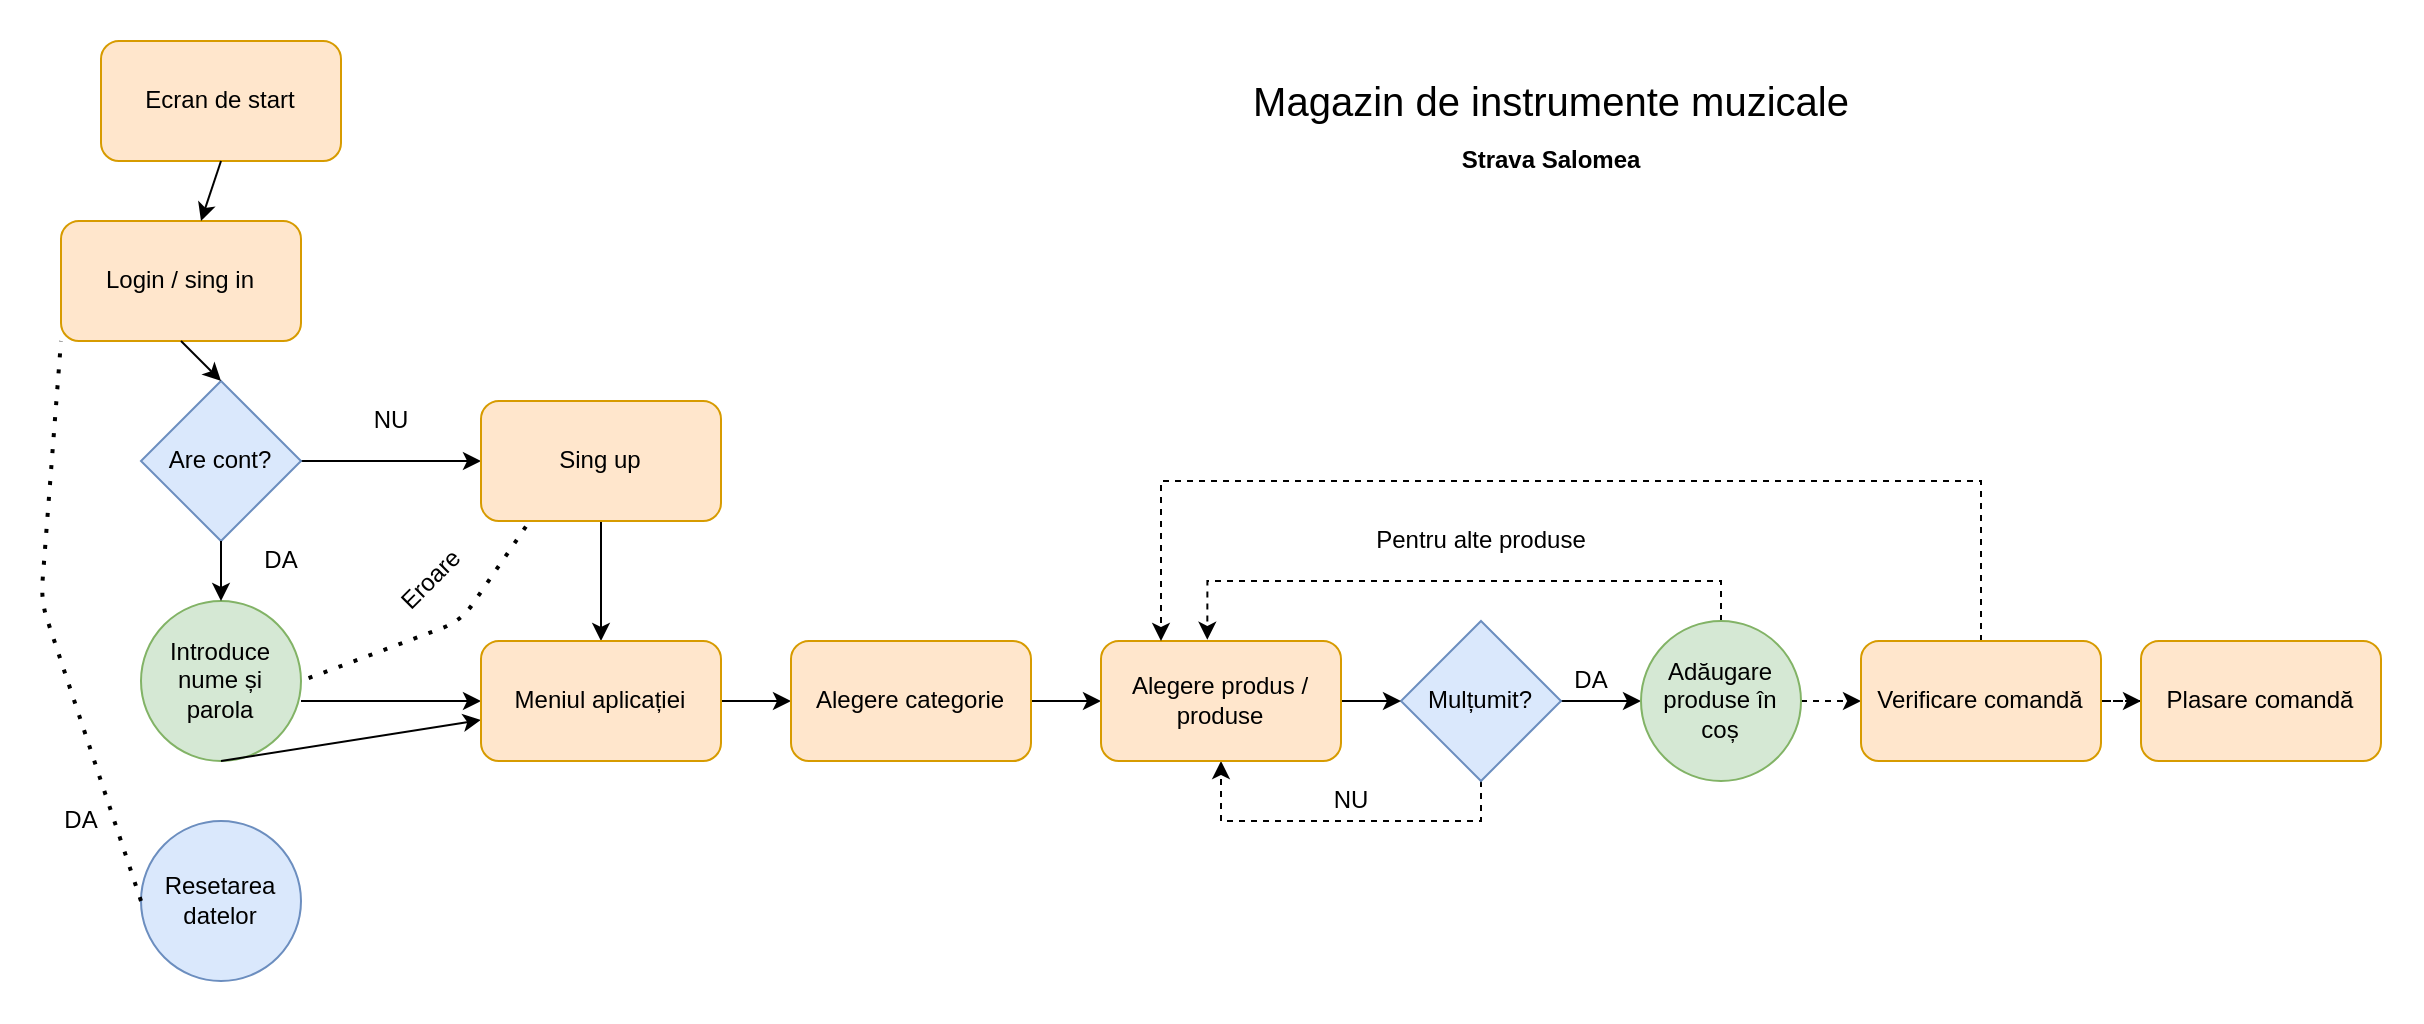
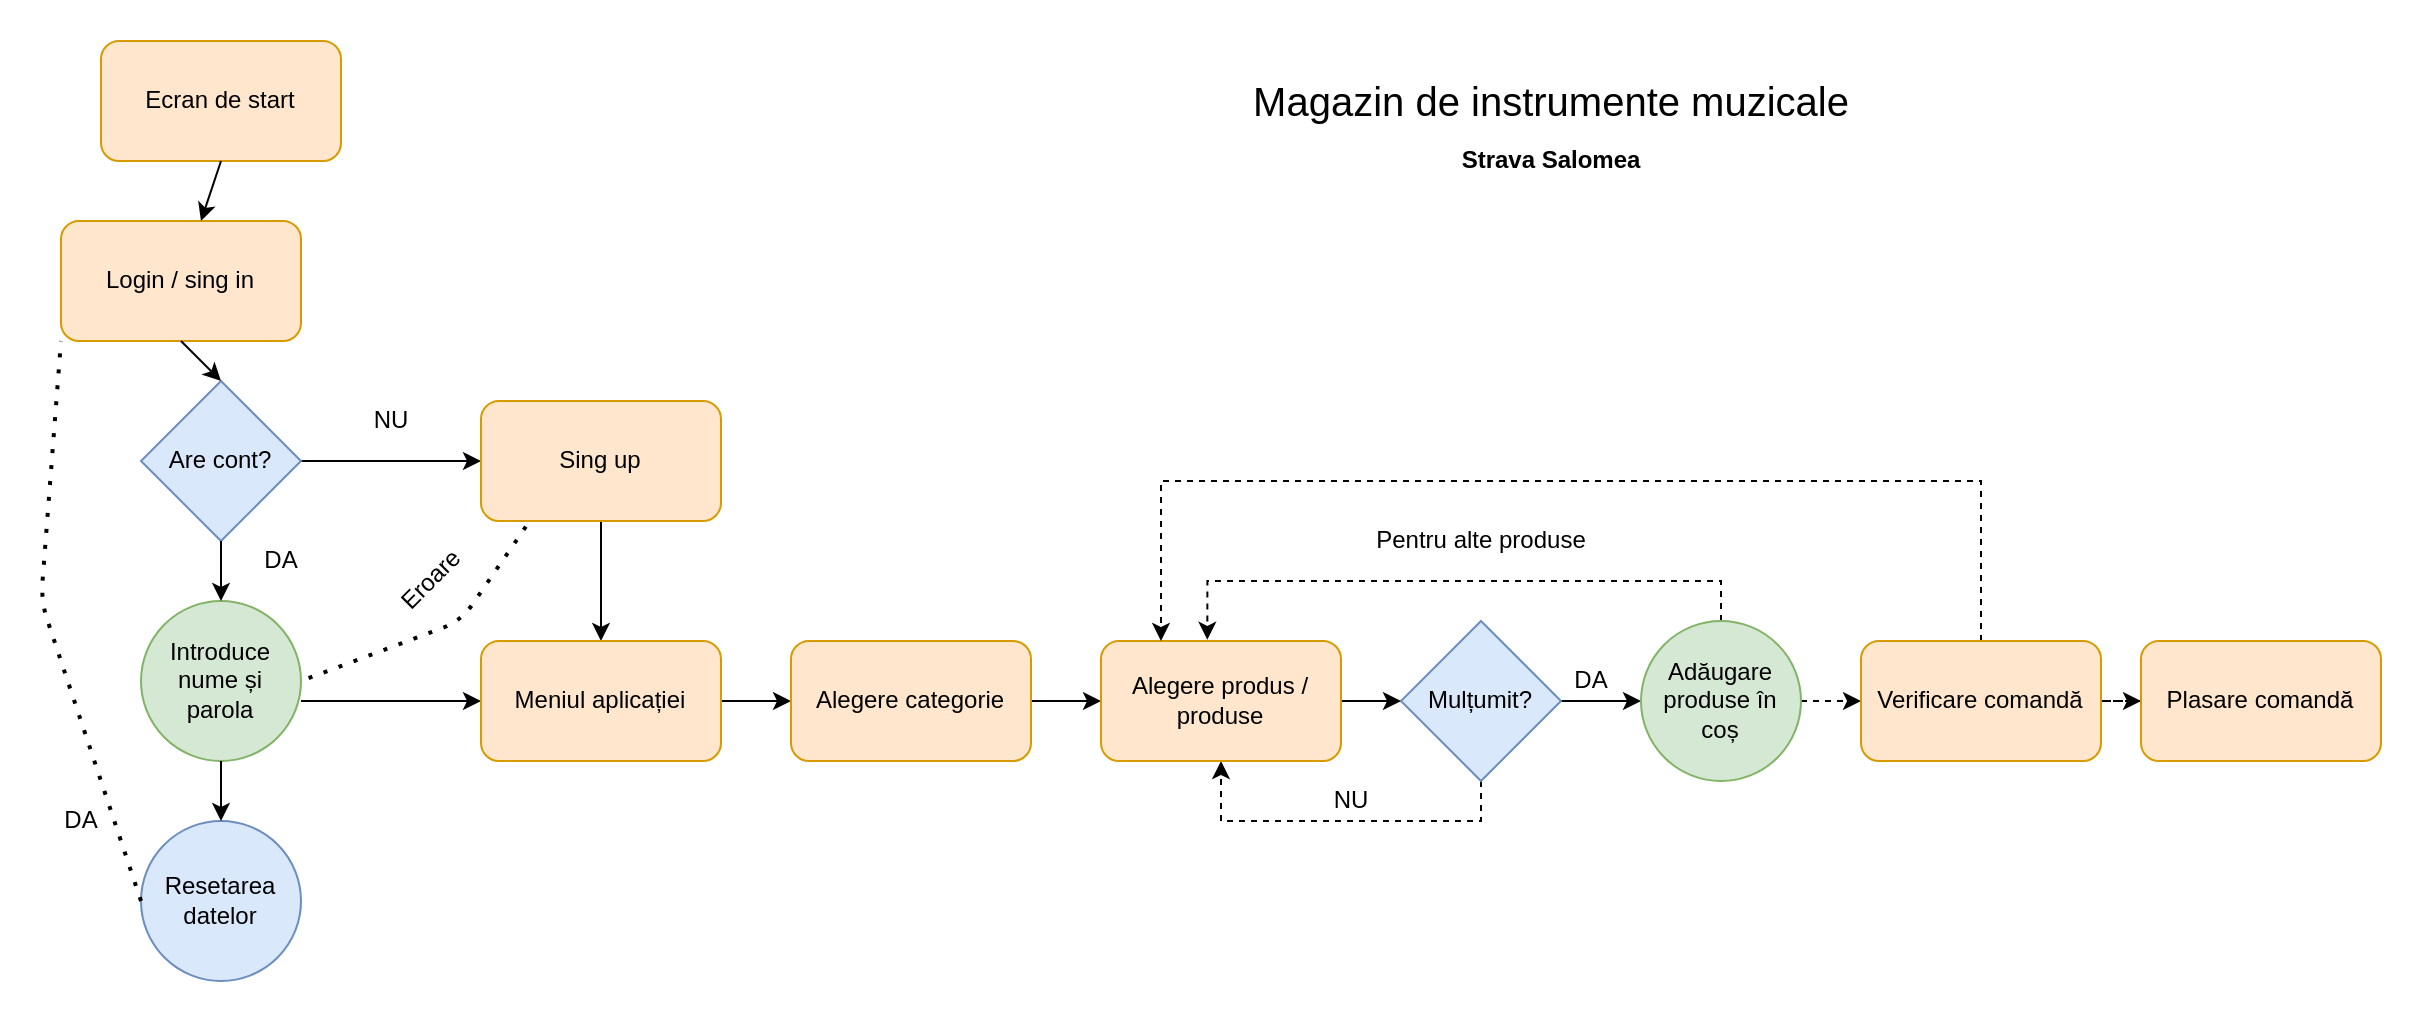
edge "Introduce nume și parola" -> "Meniul aplicației": now "Introduce nume și parola" -> "Resetarea datelor"
